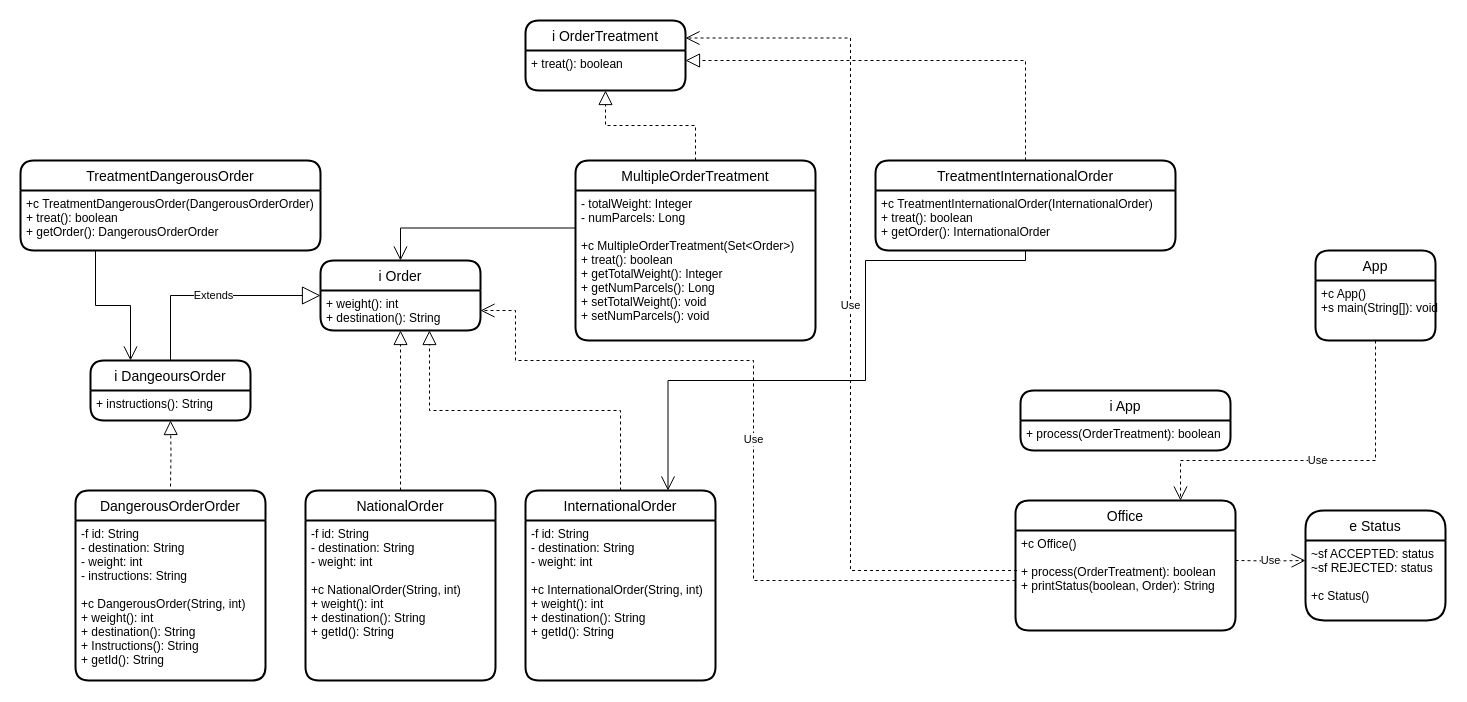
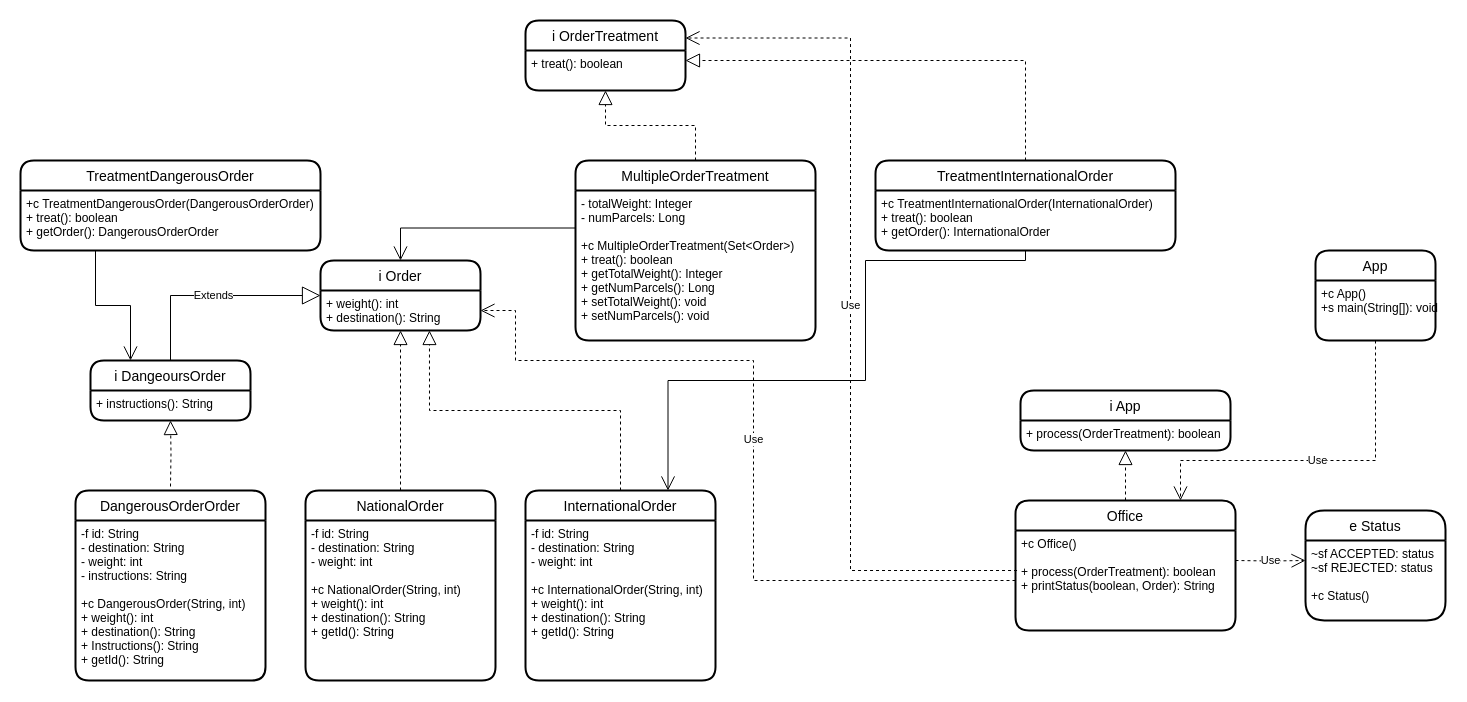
edge "Office" -> "+ process(OrderTreatment): boolean": added
